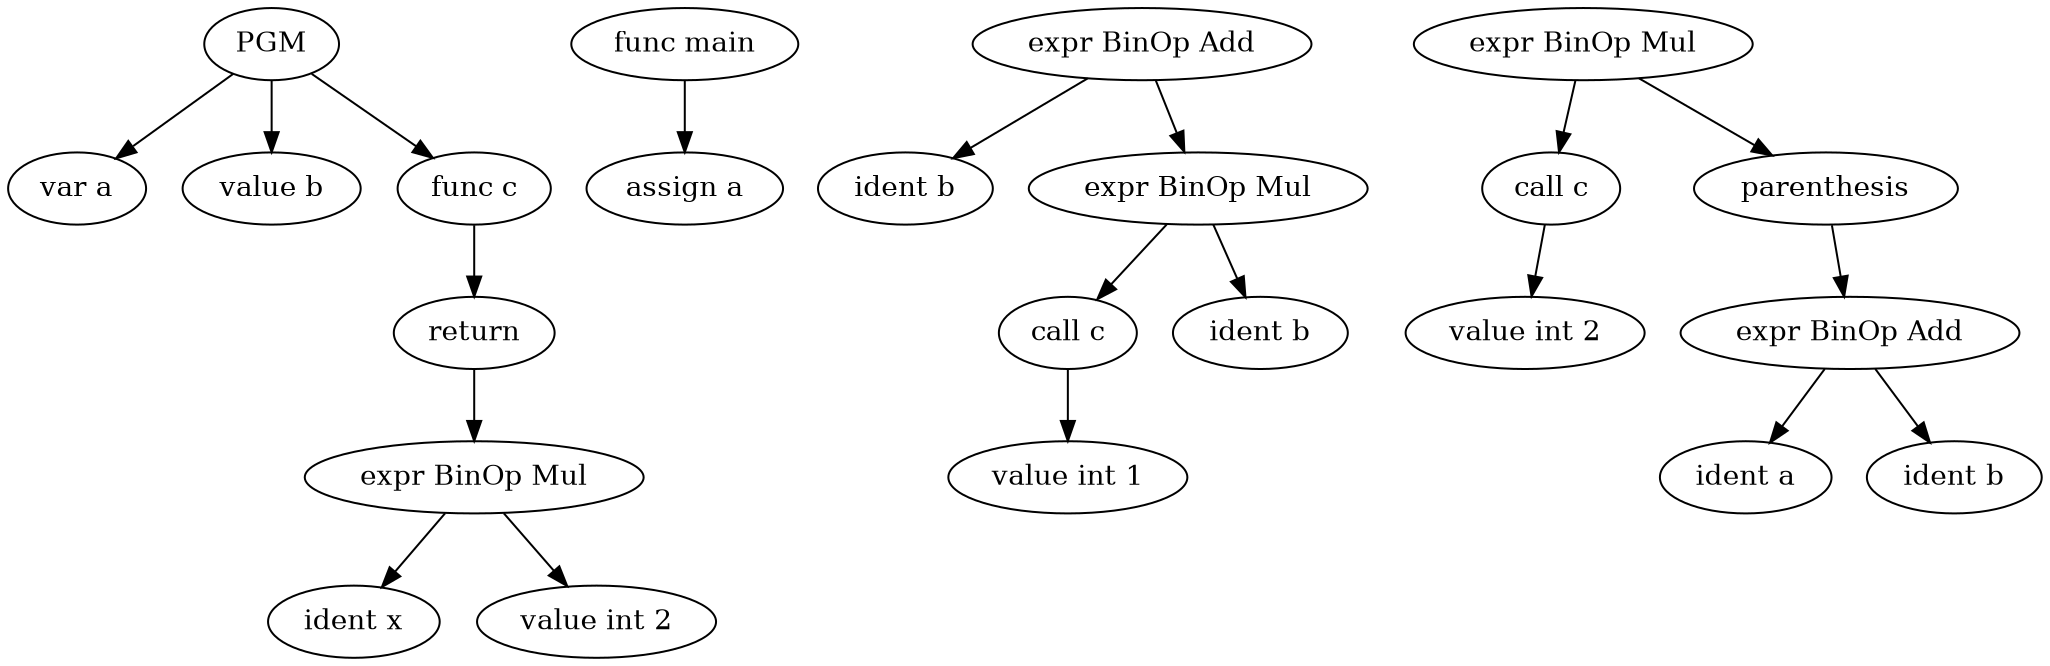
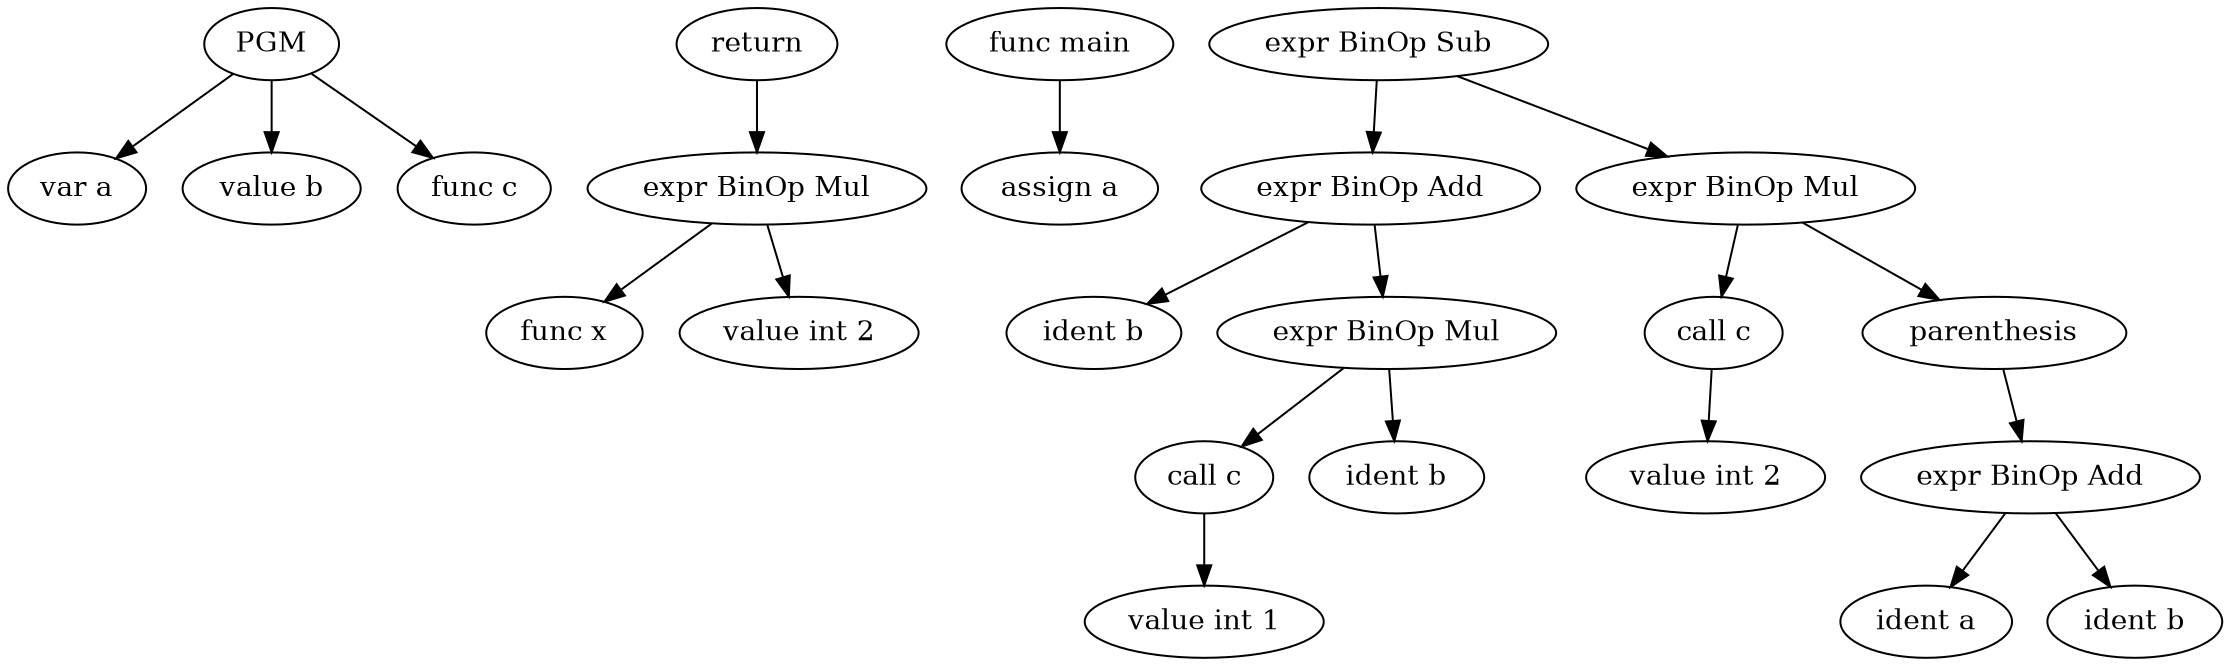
node "expr BinOp Sub": added
edge "func c" -> "return": removed
node "ident x": label "ident x" -> "func x"
